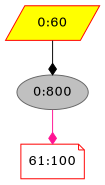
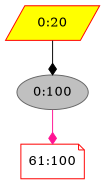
node "0:60": label "0:60" -> "0:20"
node "0:800": label "0:800" -> "0:100"
